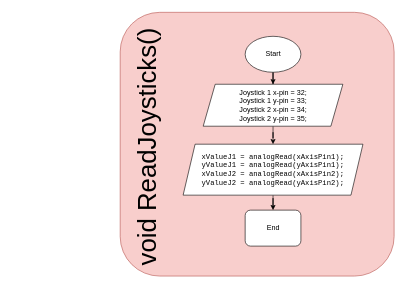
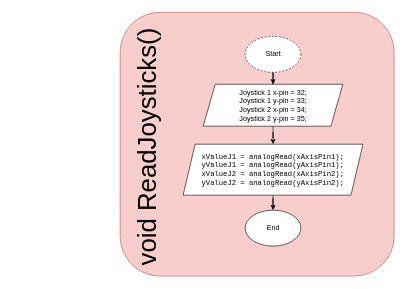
node "Start": style solid -> dashed
node "End": shape rounded rectangle -> ellipse
